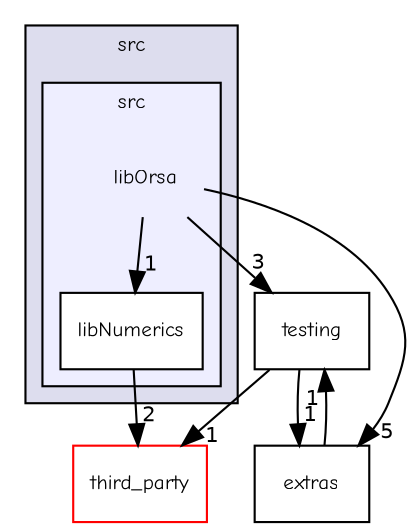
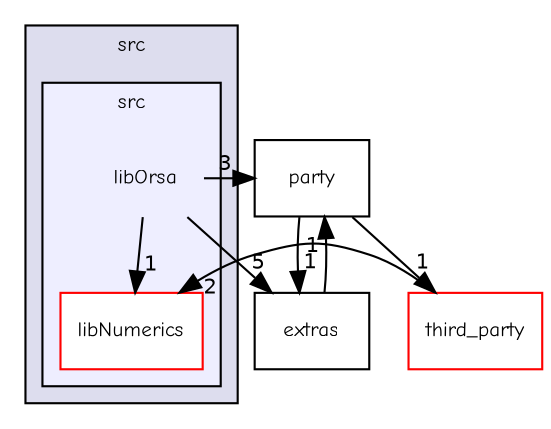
node "libNumerics": color black -> red
node "testing": label "testing" -> "party"
edge "libNumerics" -> "third_party": reversed
